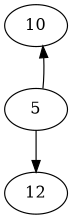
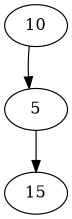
edge "5" -> "10": reversed
node "12": label "12" -> "15"
